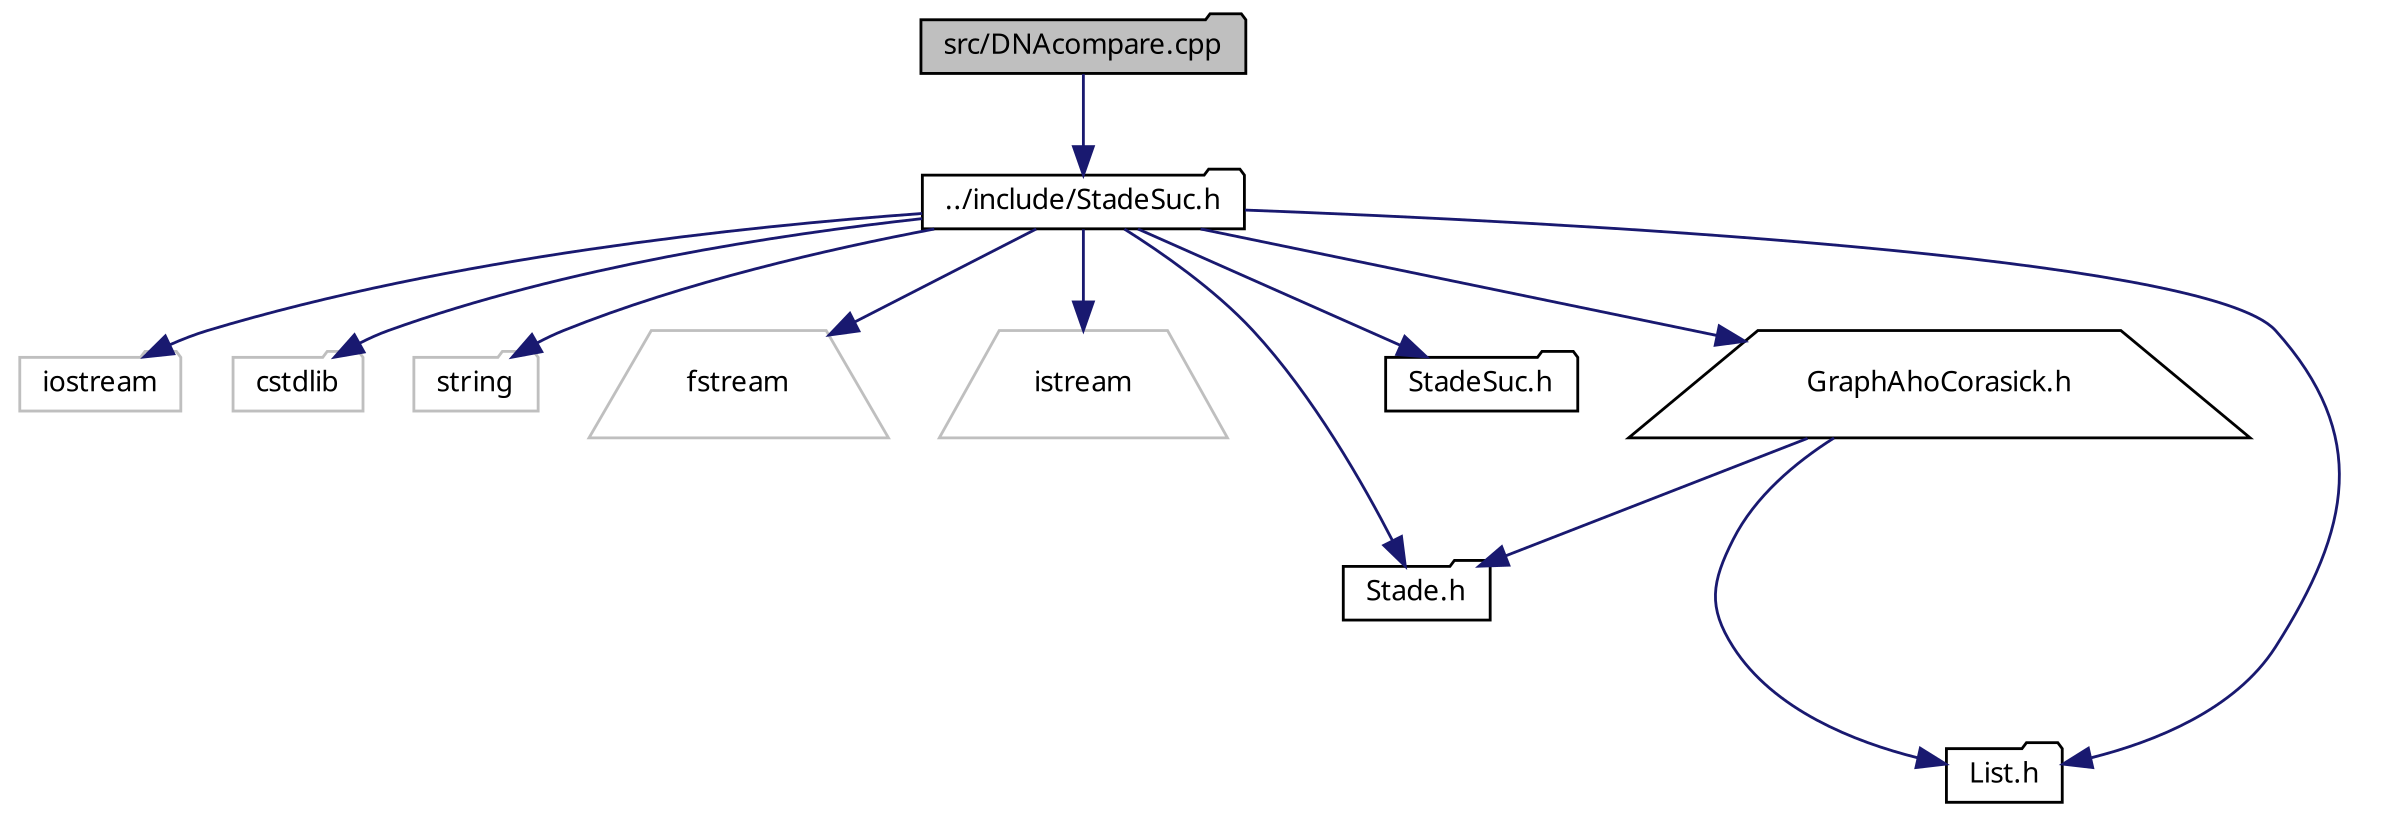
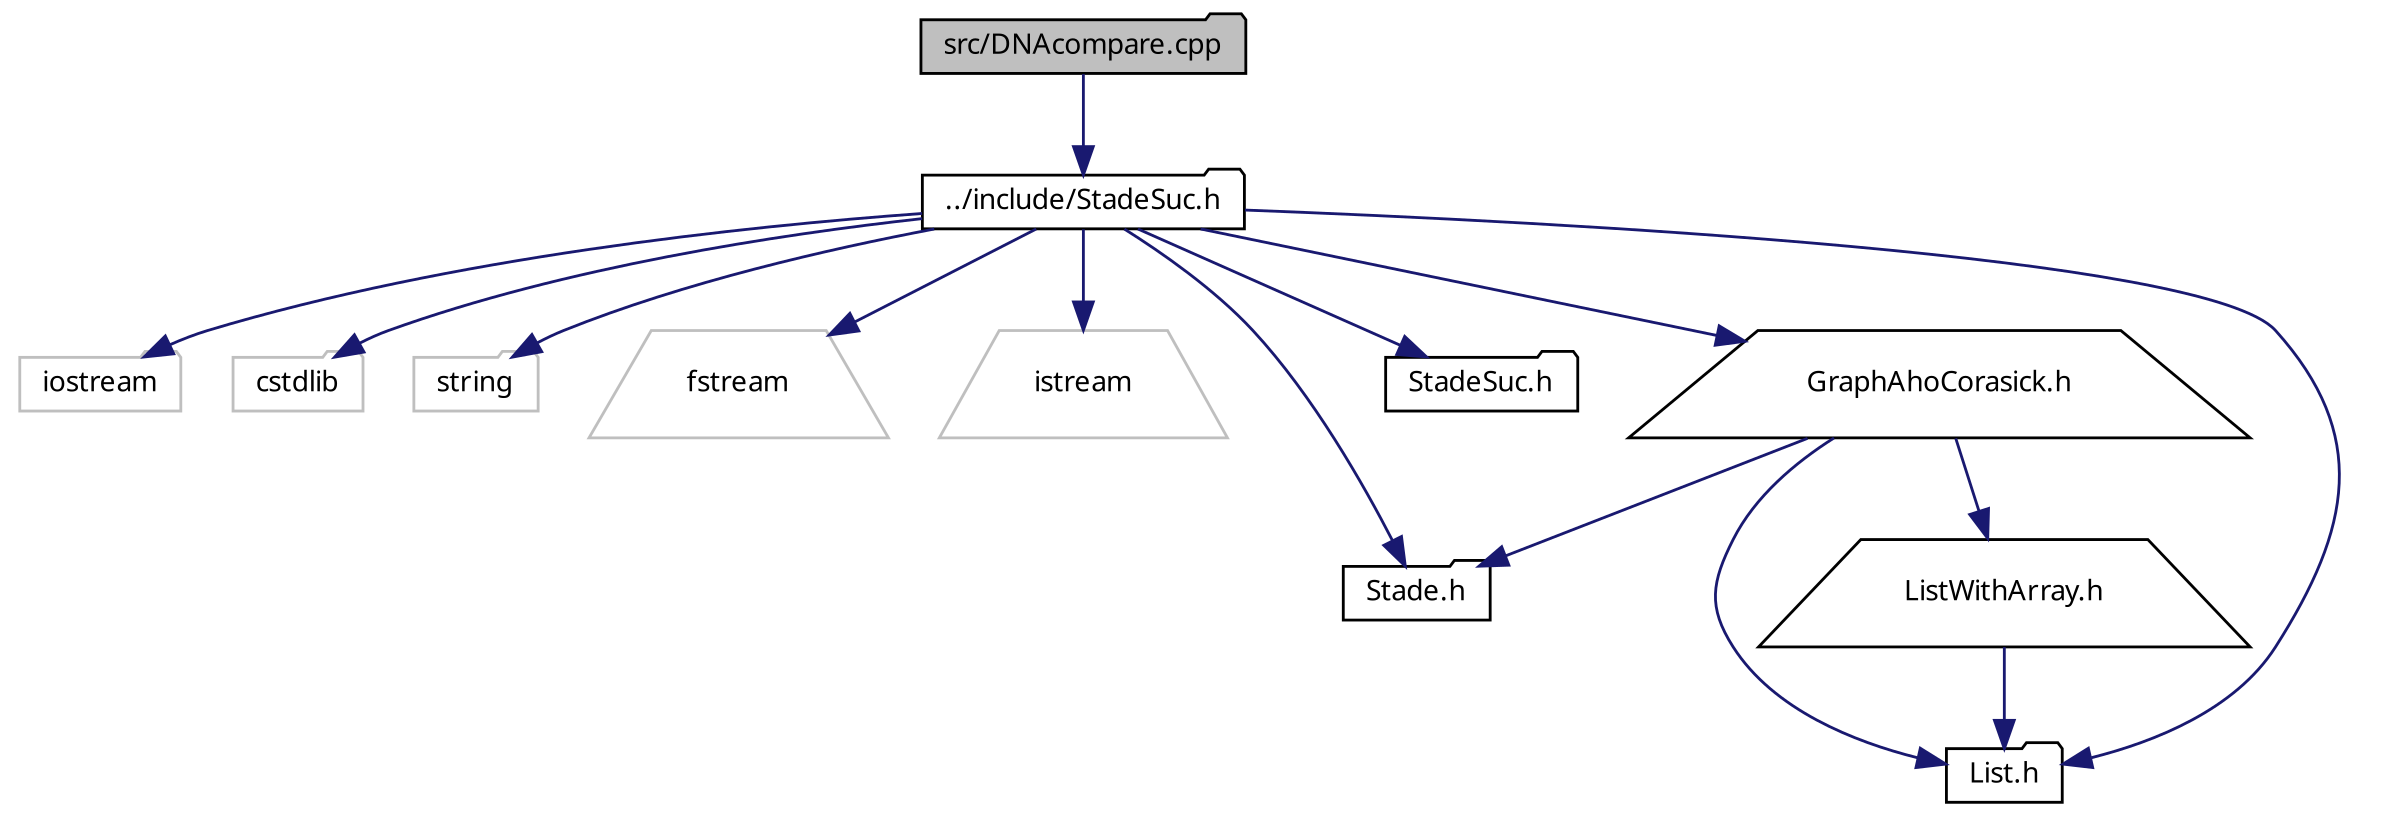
node "ListWithArray.h": added
